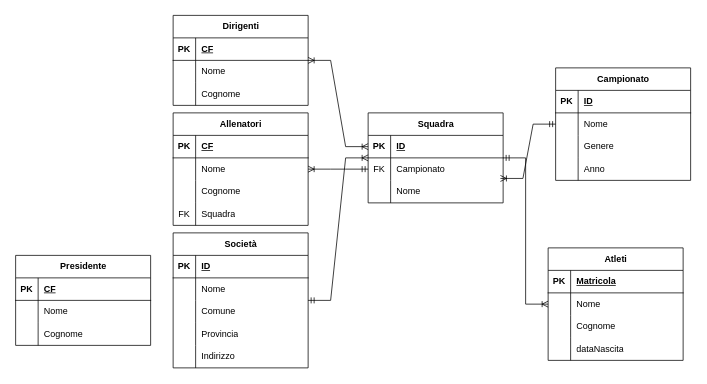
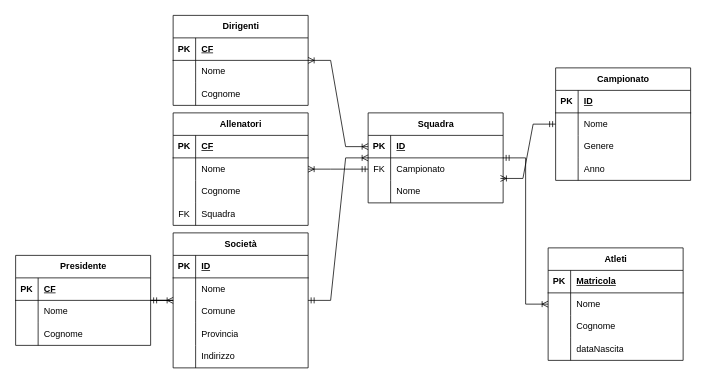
edge "Presidente" -- "Società": added
